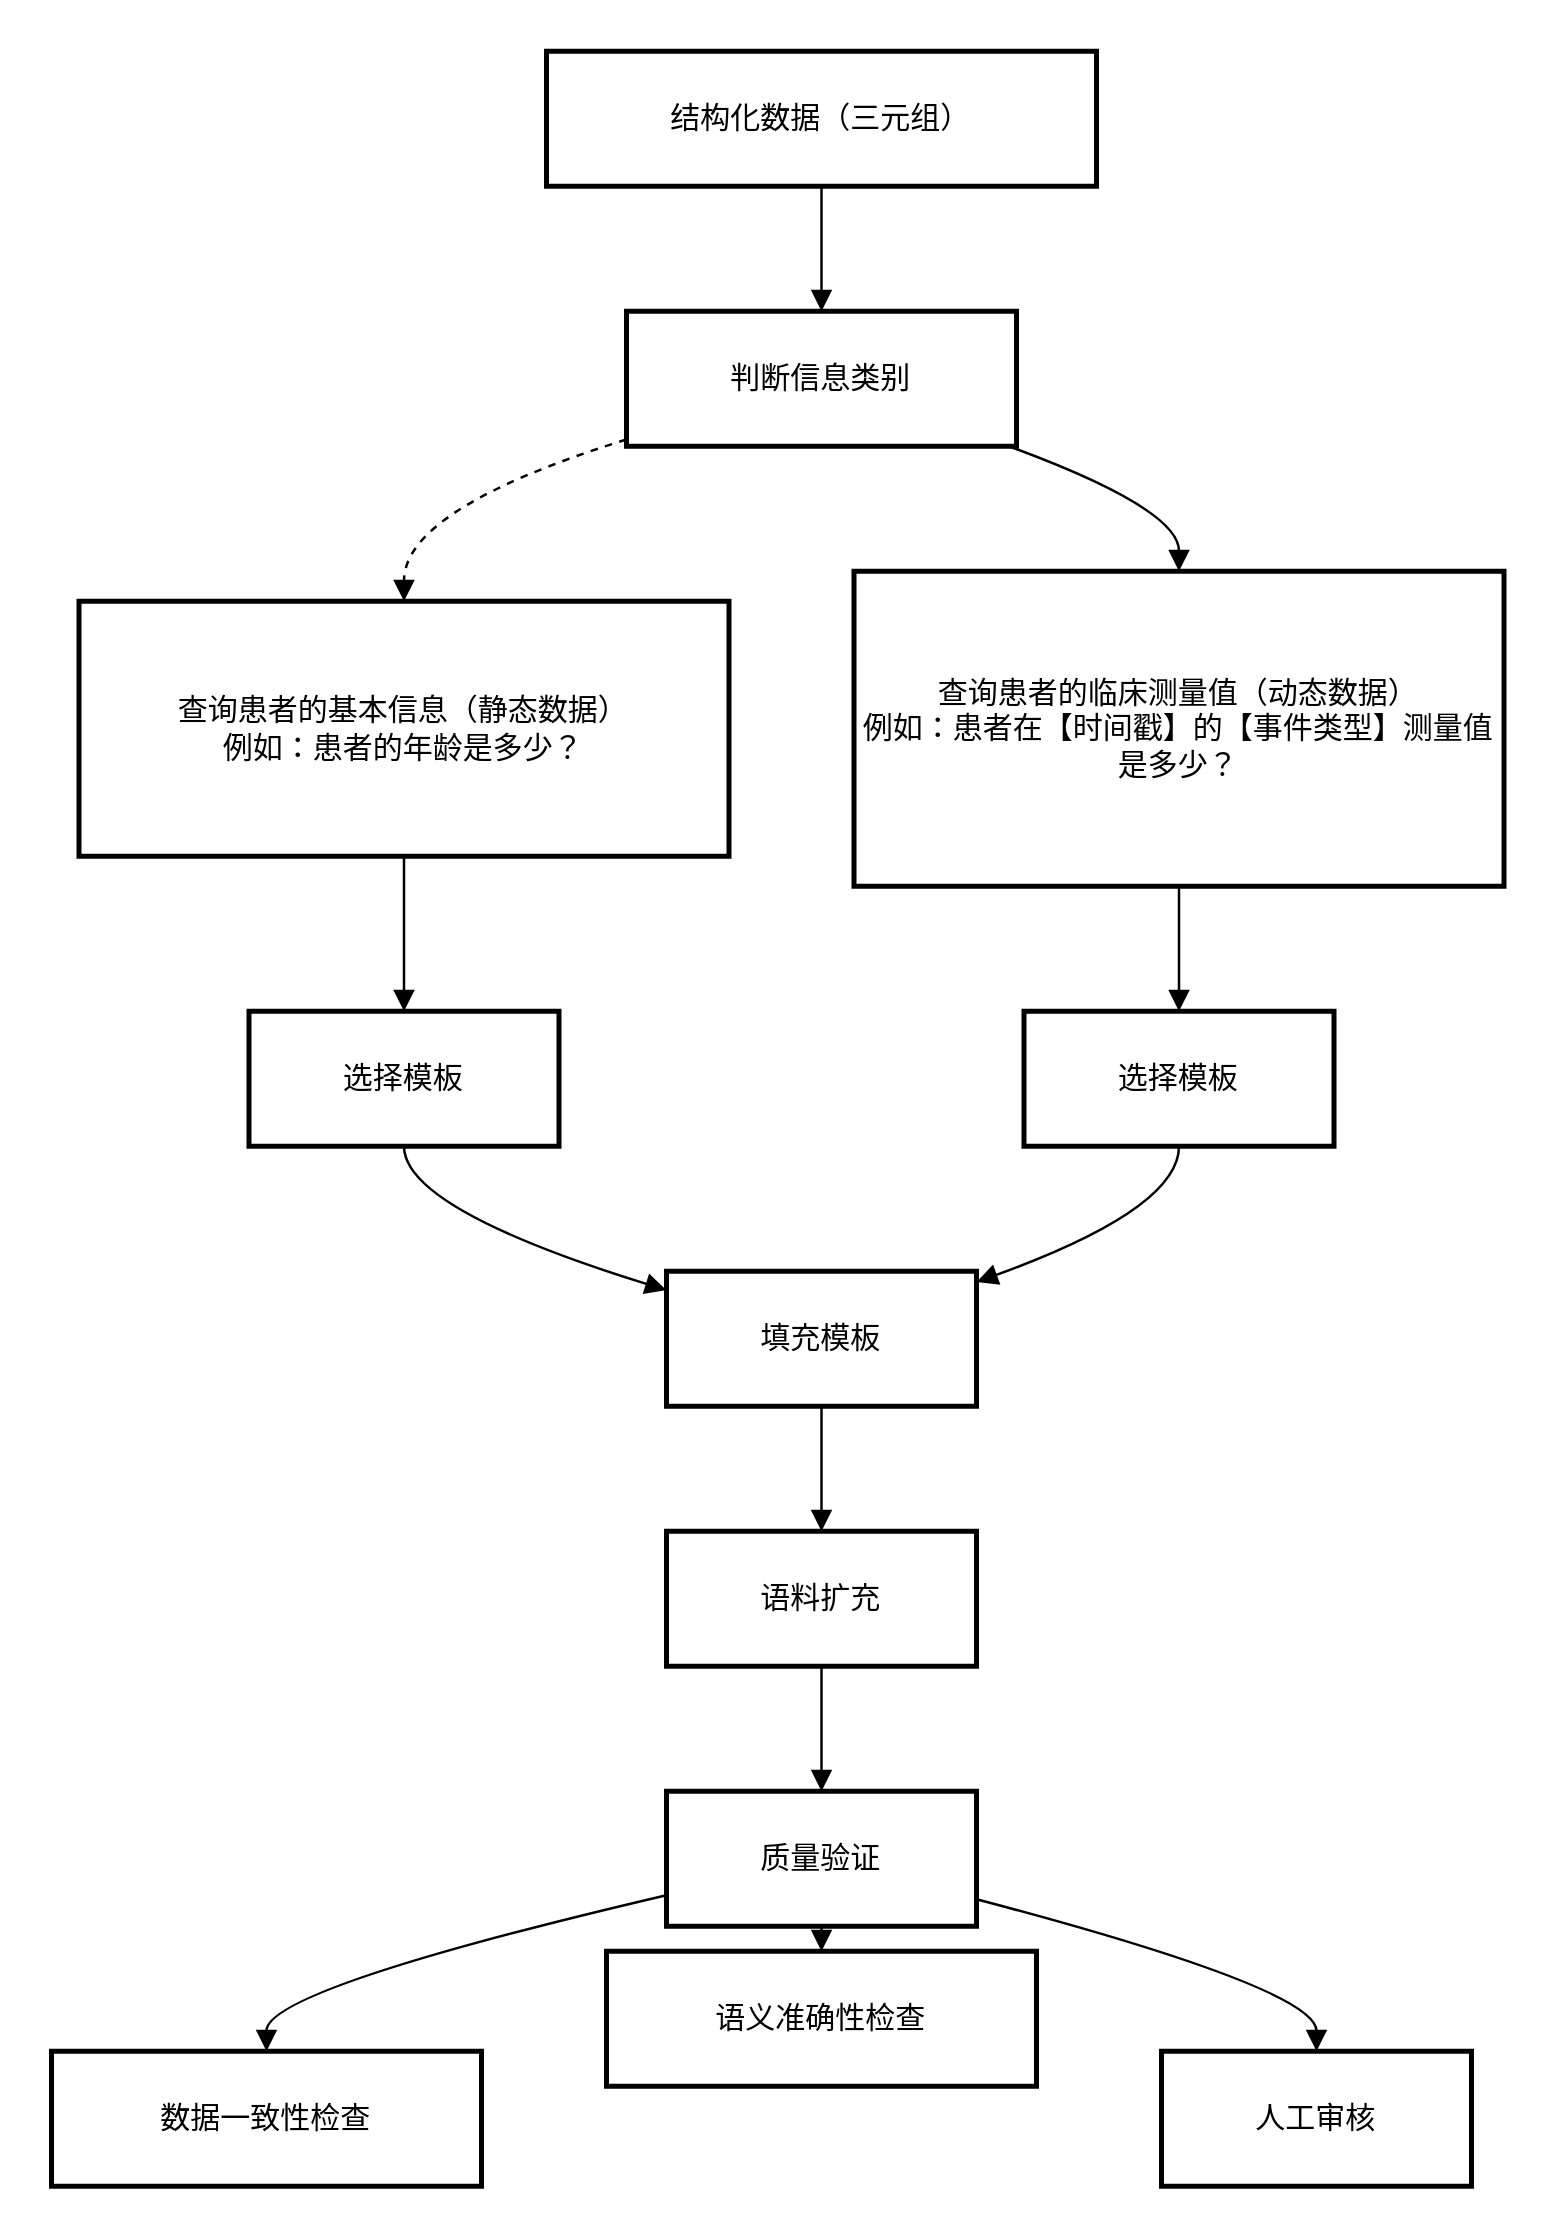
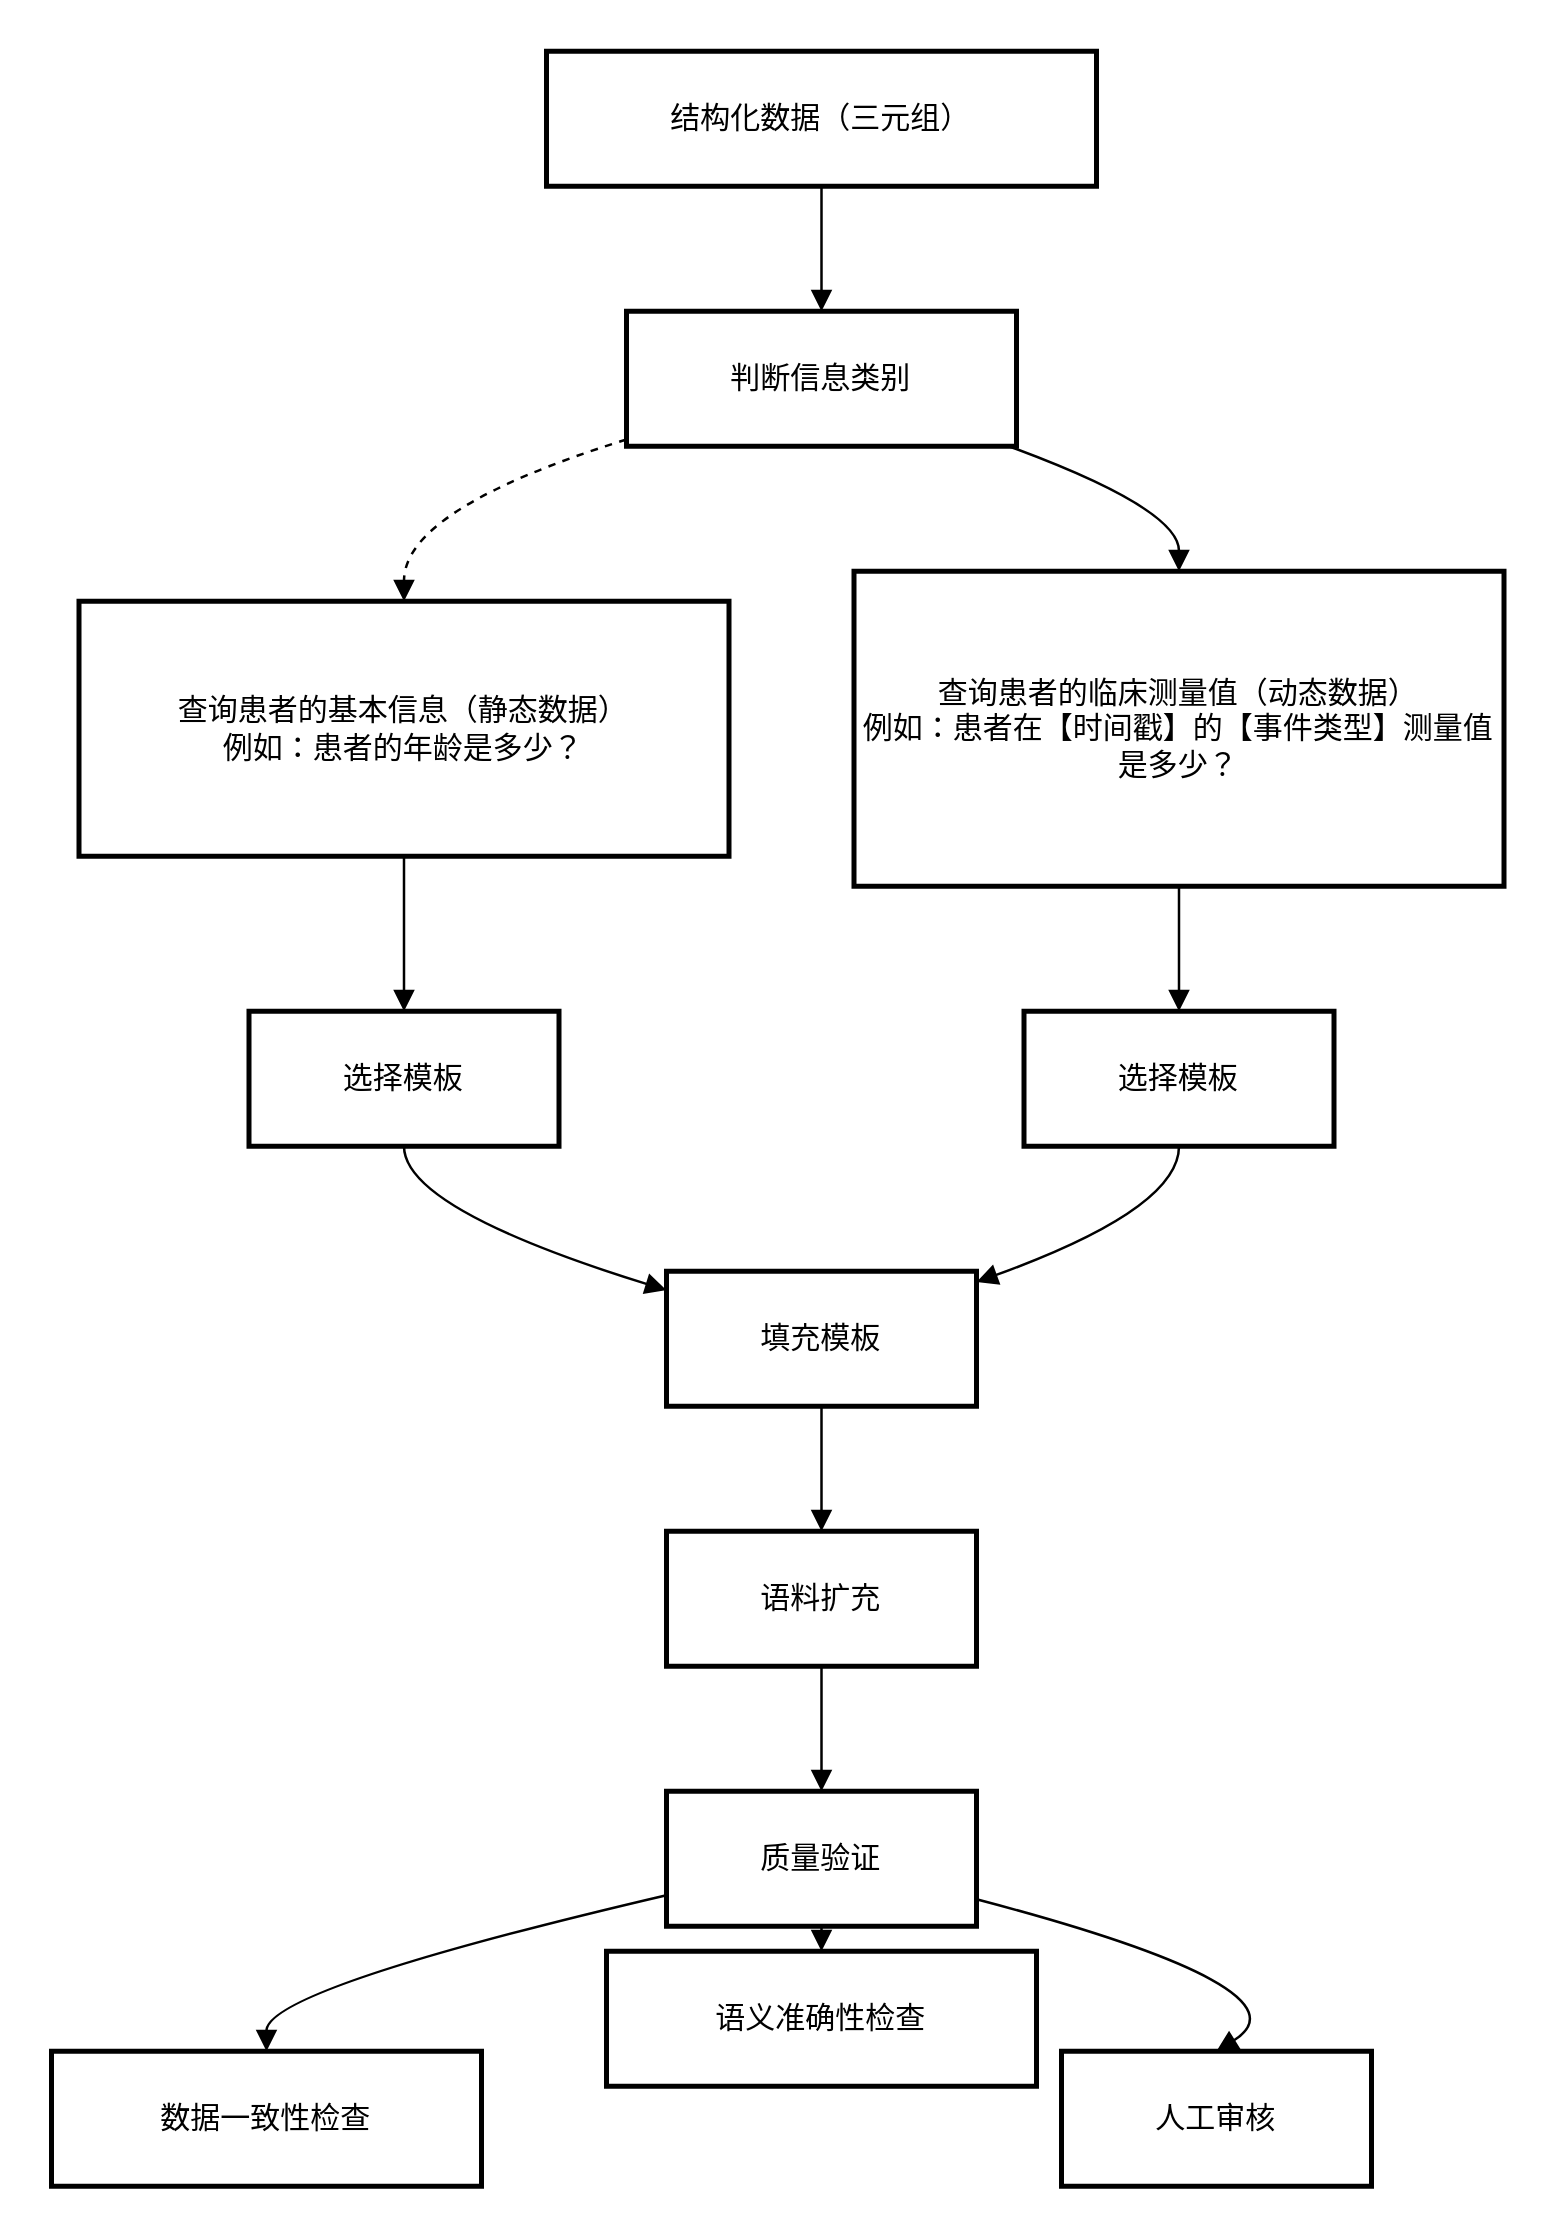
node "人工审核": moved (1316, 2119) -> (1216, 2119)
